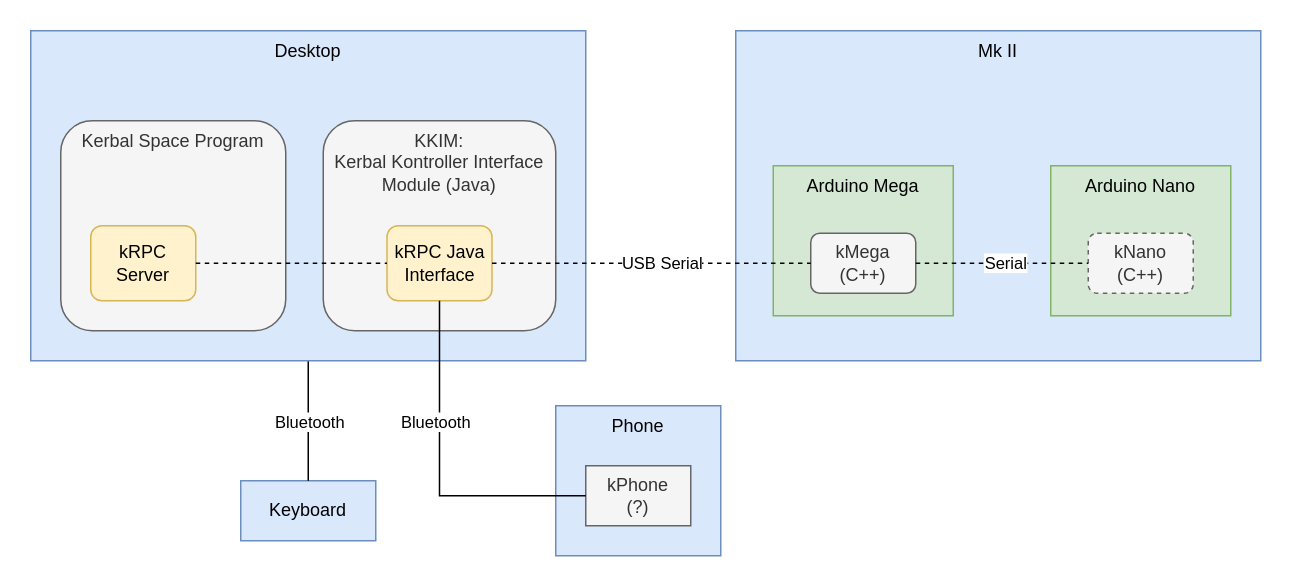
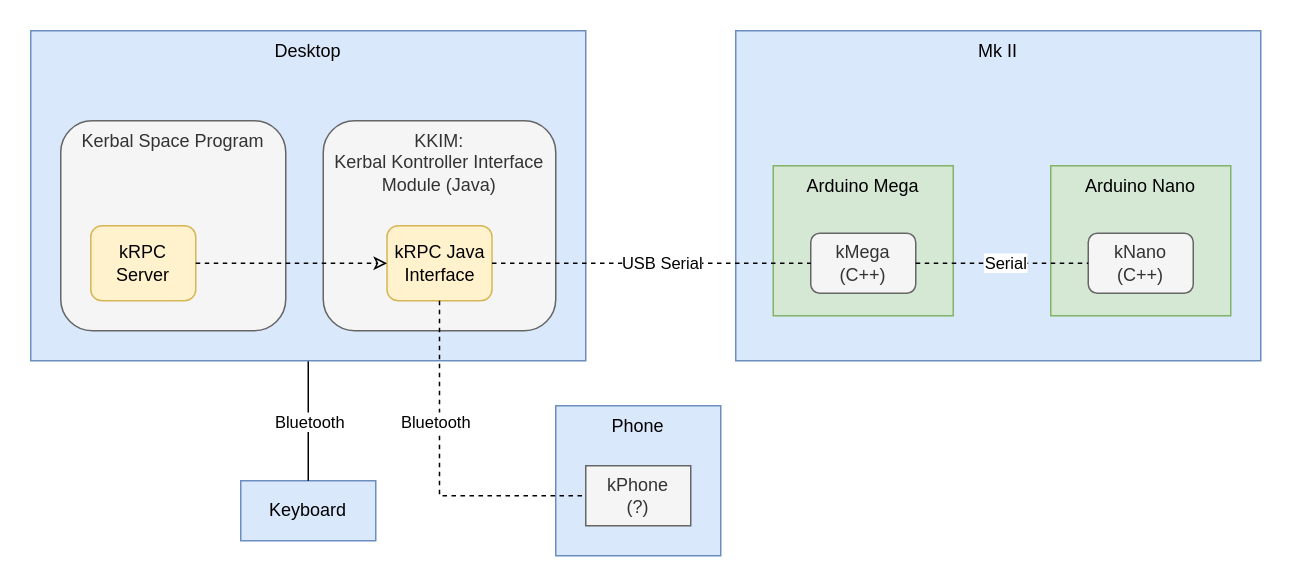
edge "kRPC Server" -- "kRPC Java Interface": arrowhead none -> classic
node "kNano (C++)": style dashed -> solid
edge "kRPC Java Interface" -- "kPhone (?)": style solid -> dashed
